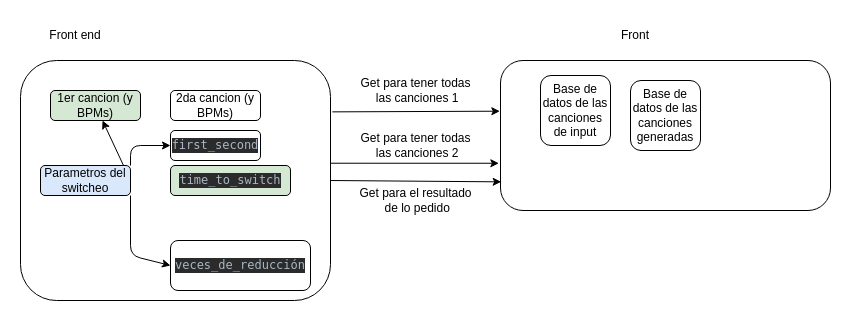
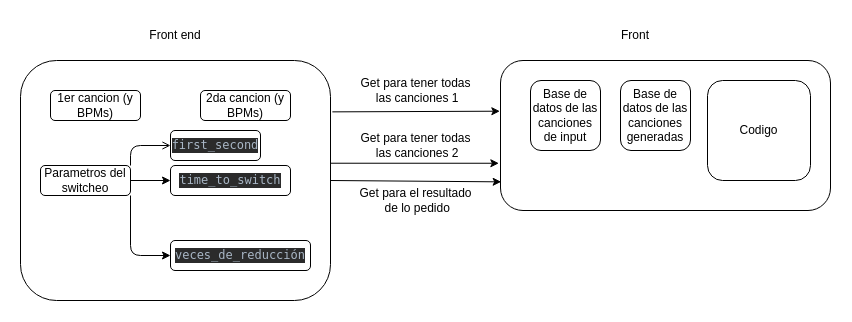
node "Front end": moved (76, 36) -> (176, 36)
node "1er cancion (y BPMs)": fillcolor #d5e8d4 -> #ffffff
node "2da cancion (y BPMs)": moved (216, 106) -> (246, 106)
node "Base de datos de las canciones de input": moved (576, 111) -> (566, 116)
node "Base de datos de las canciones generadas": moved (666, 116) -> (656, 116)
node "Codigo": added
edge "Parametros del switcheo" -> "1er cancion (y BPMs)": now "Parametros del switcheo" -> "time_to_switch"
edge "Parametros del switcheo" -> "first_second": arrowhead classic -> open
node "Parametros del switcheo": fillcolor #dae8fc -> #ffffff
node "time_to_switch": fillcolor #d5e8d4 -> #ffffff
node "veces_de_reducción": size 140x50 -> 140x30
